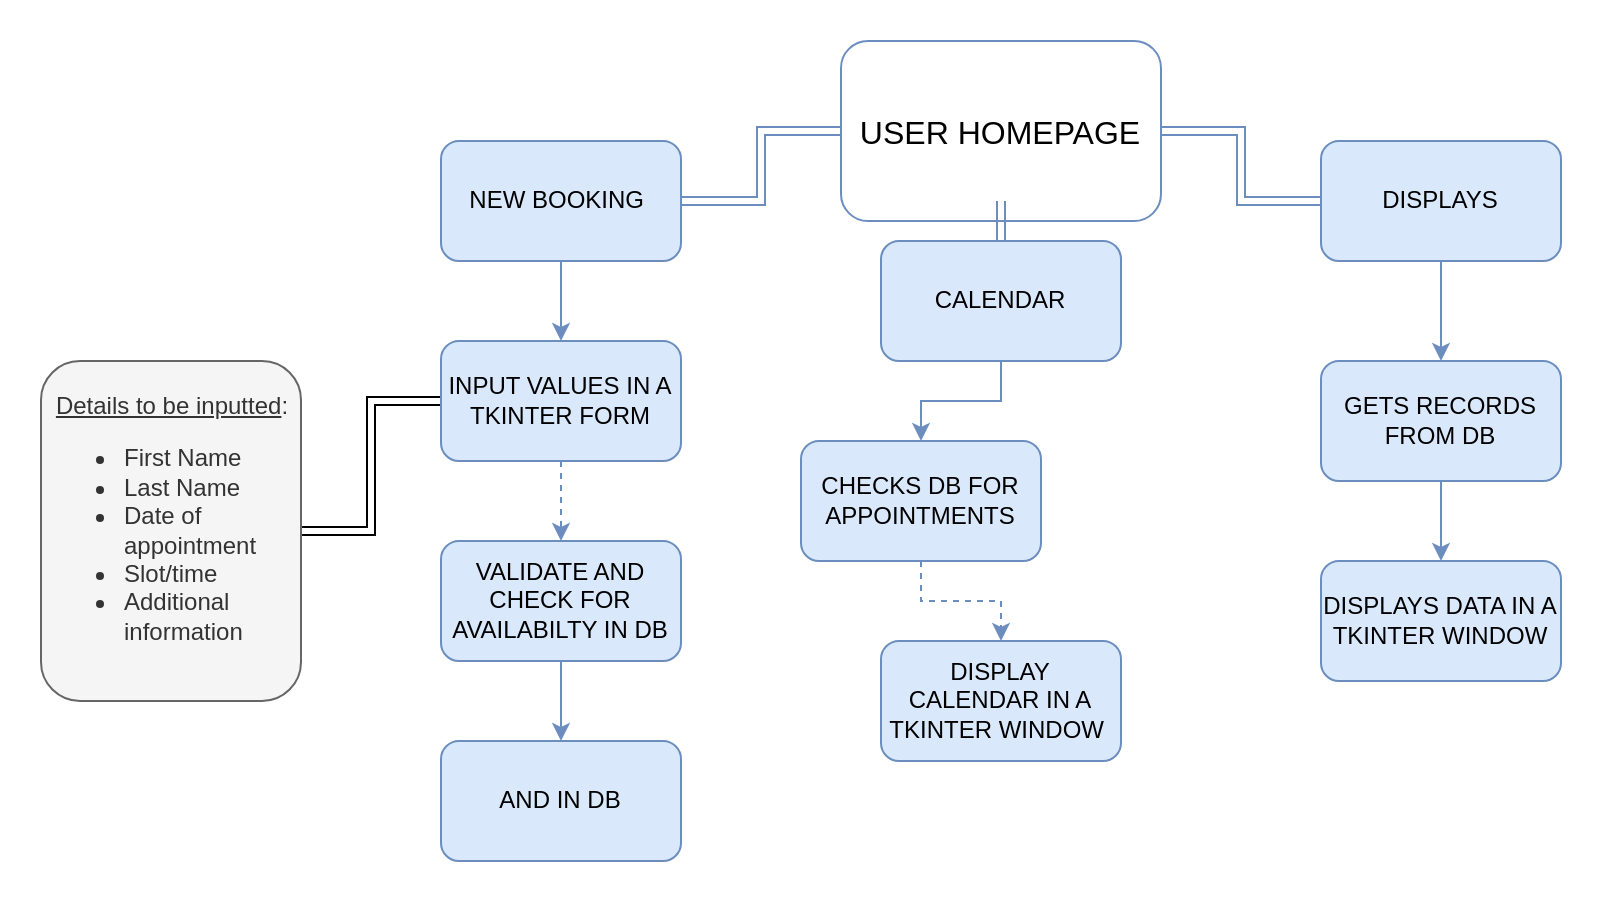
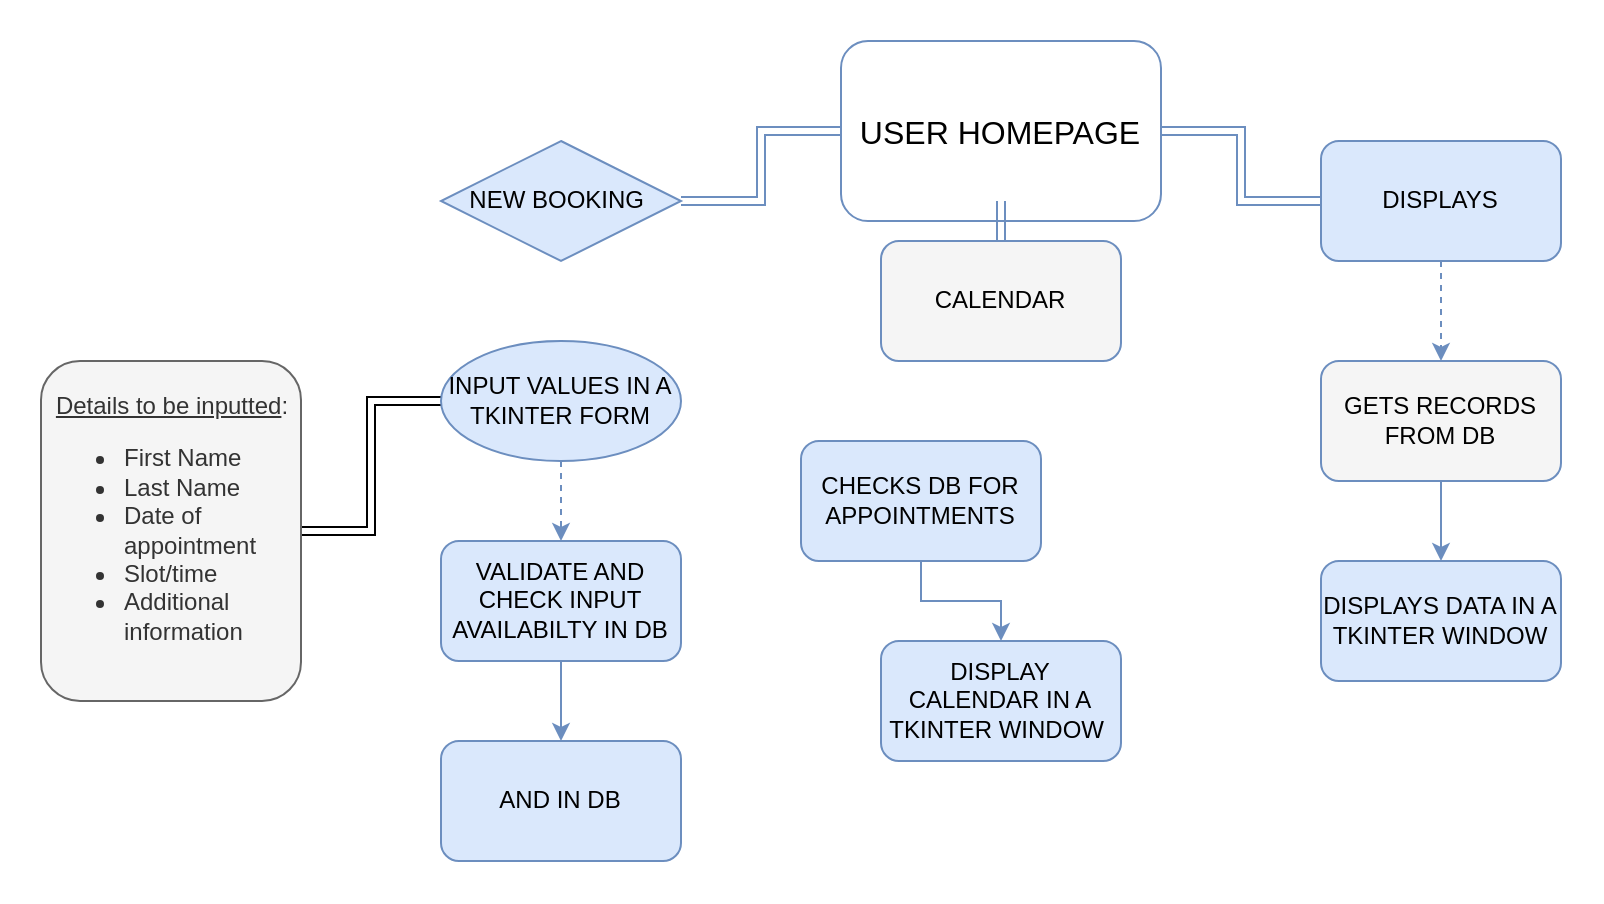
node "NEW BOOKING": shape rounded rectangle -> diamond
edge "NEW BOOKING" -> "INPUT VALUES IN A TKINTER FORM": removed
node "CALENDAR": fillcolor #dae8fc -> #f5f5f5
edge "DISPLAYS" -> "GETS RECORDS FROM DB": style solid -> dashed
node "INPUT VALUES IN A TKINTER FORM": shape rounded rectangle -> ellipse
edge "CALENDAR" -> "CHECKS DB FOR APPOINTMENTS": removed
node "GETS RECORDS FROM DB": fillcolor #dae8fc -> #f5f5f5
node "VALIDATE AND CHECK FOR AVAILABILTY IN DB": label "VALIDATE AND CHECK FOR AVAILABILTY IN DB" -> "VALIDATE AND CHECK INPUT AVAILABILTY IN DB"
edge "CHECKS DB FOR APPOINTMENTS" -> "DISPLAY CALENDAR IN A TKINTER WINDOW": style dashed -> solid
